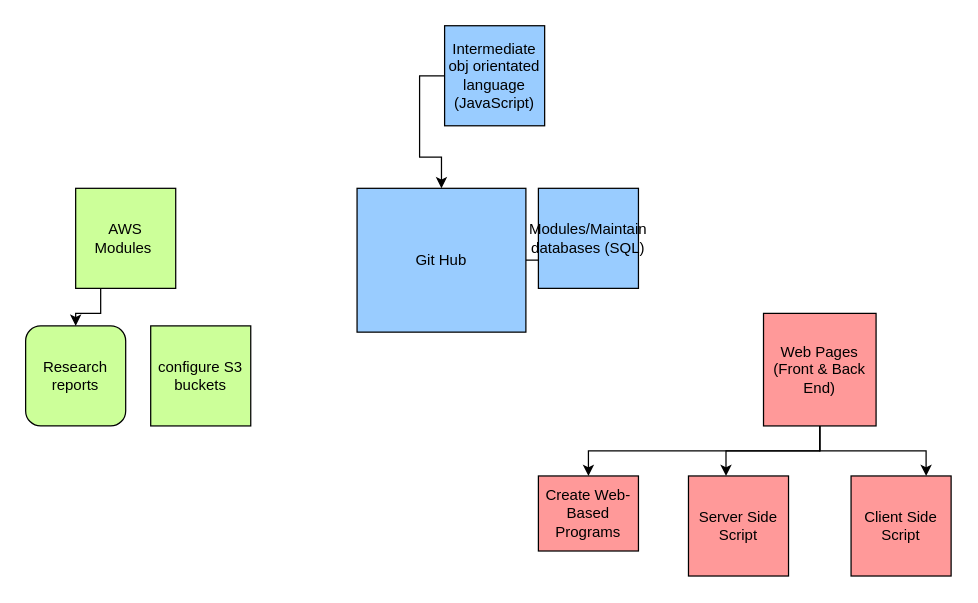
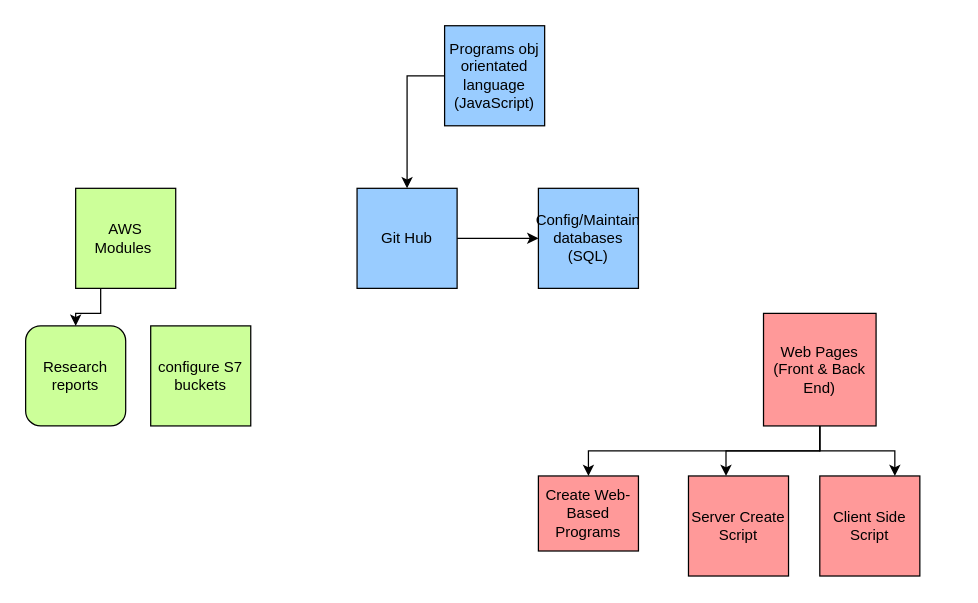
node "Intermediate obj orientated language (JavaScript)": label "Intermediate obj orientated language (JavaScript)" -> "Programs obj orientated language (JavaScript)"
node "Modules/Maintain databases (SQL)": label "Modules/Maintain databases (SQL)" -> "Config/Maintain databases (SQL)"
node "Git Hub": size 169x144 -> 100x100
node "configure S3 buckets": label "configure S3 buckets" -> "configure S7 buckets"
node "Server Side Script": label "Server Side Script" -> "Server Create Script"
node "Client Side Script": moved (901, 526) -> (869, 526)
